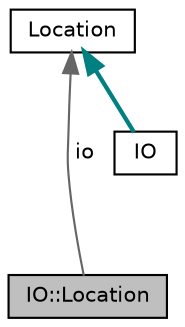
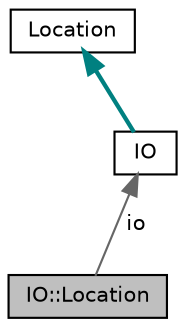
edge "IO::Location" -> "Location": now "IO::Location" -> "IO"
